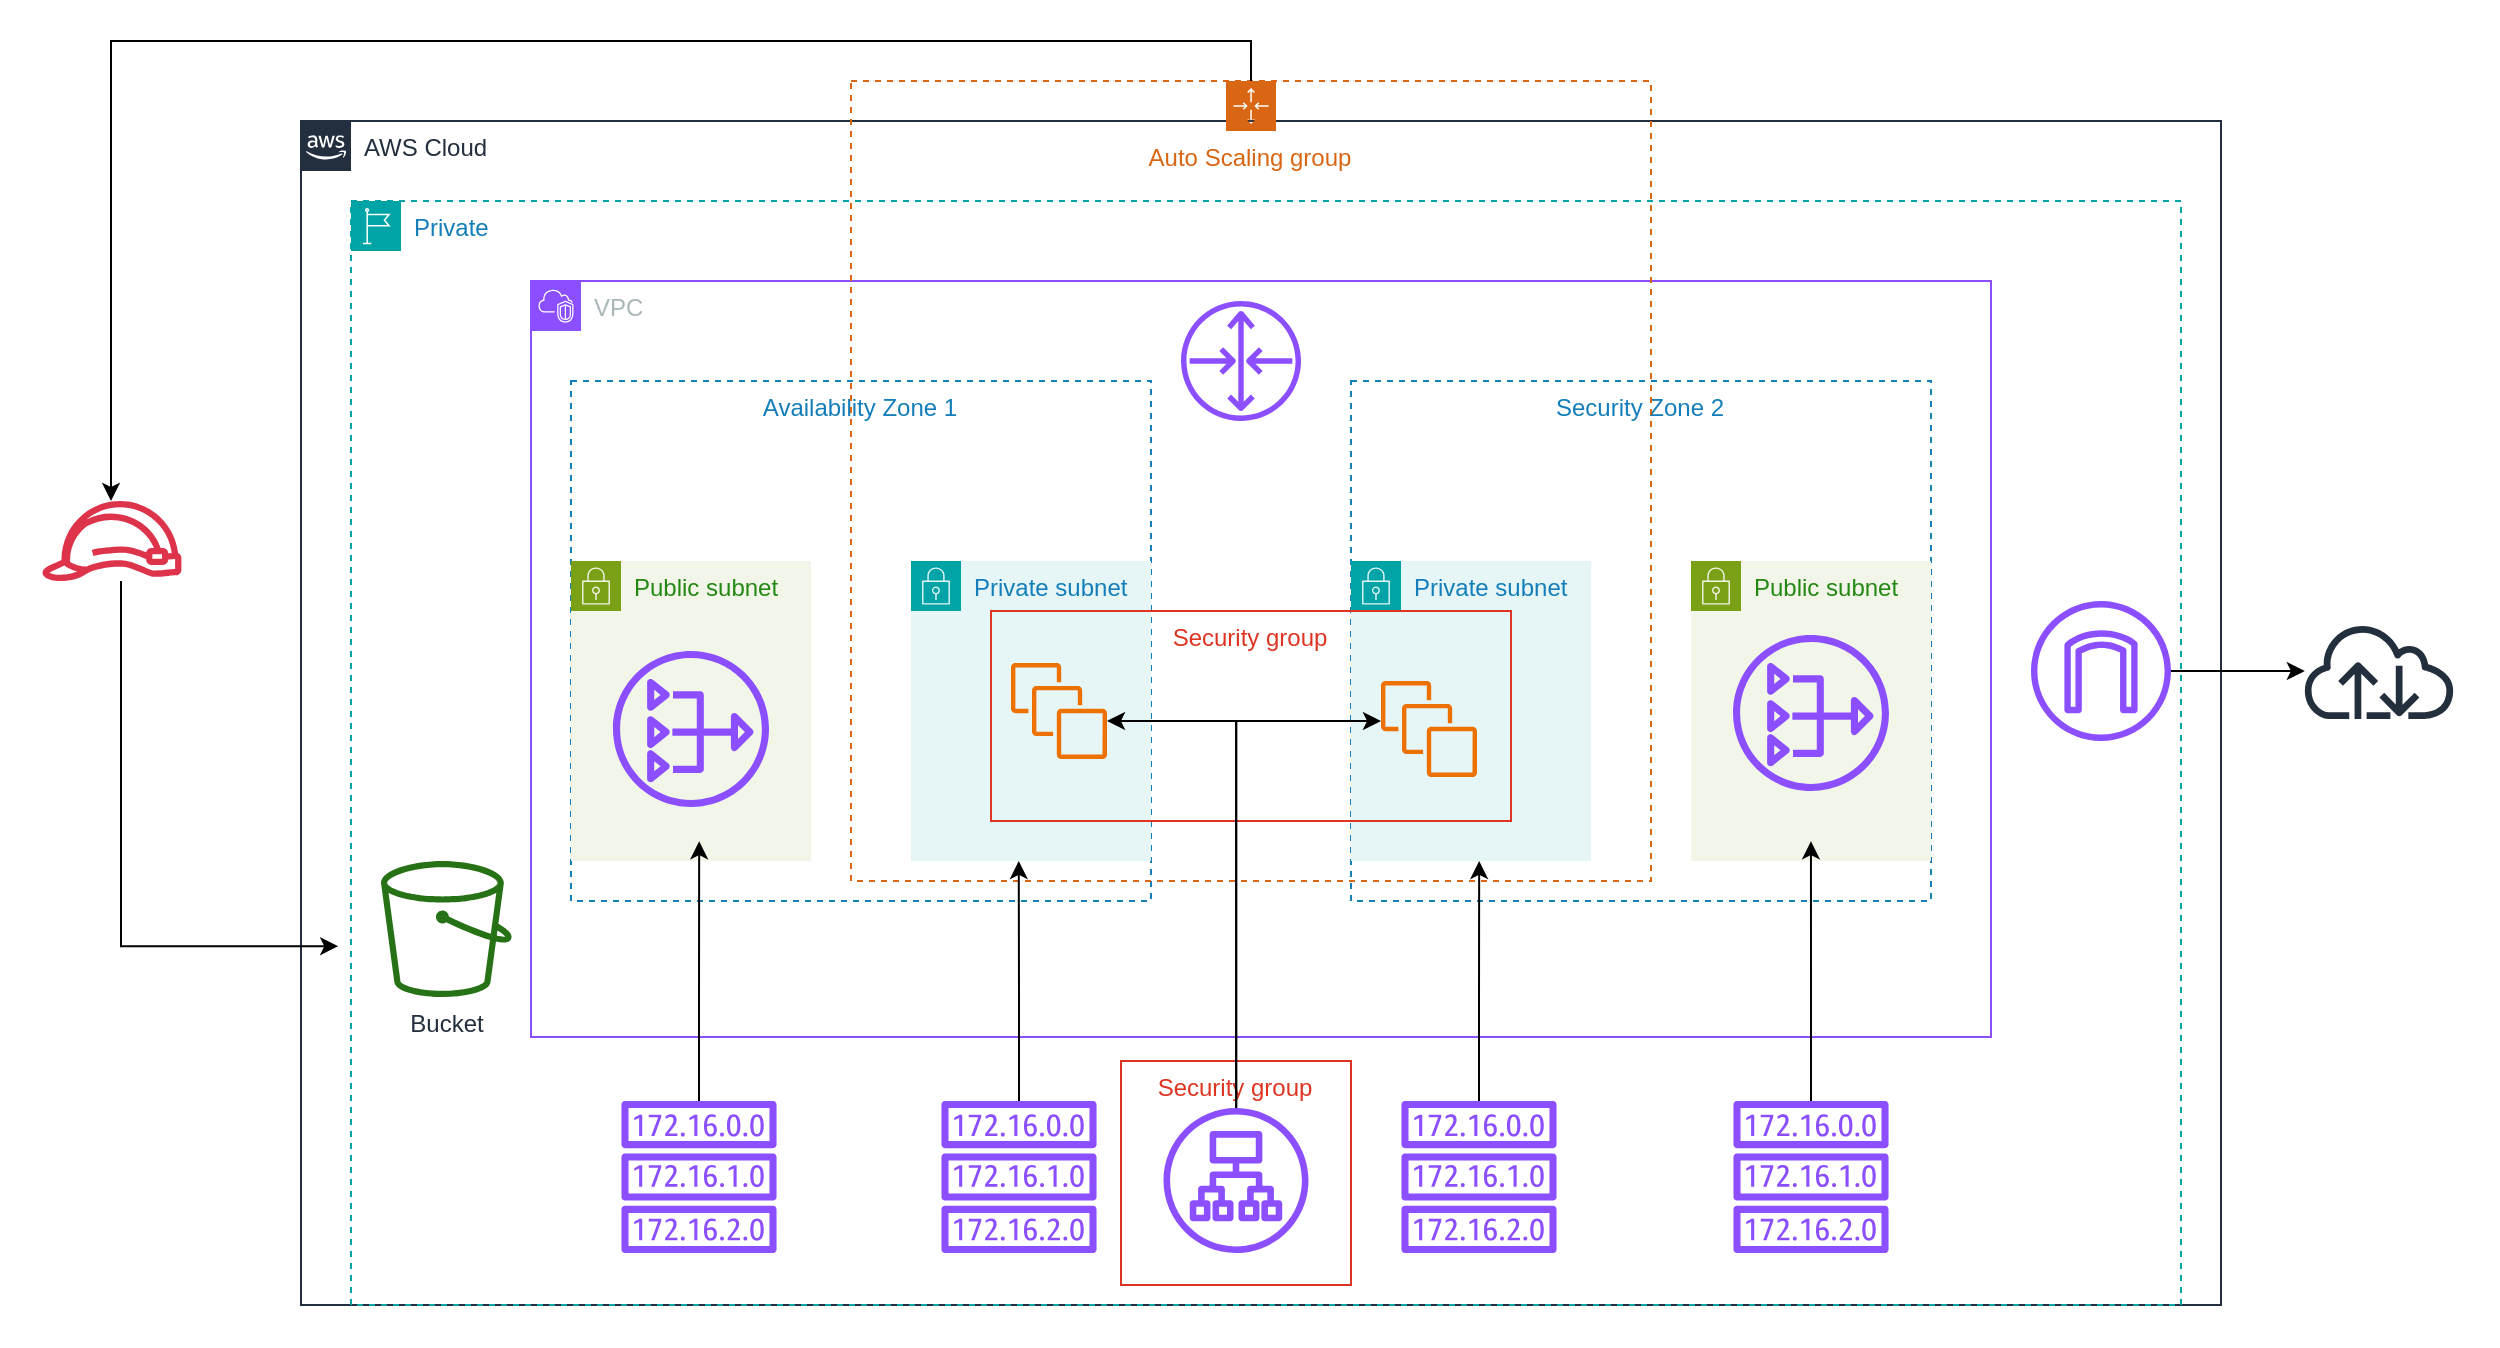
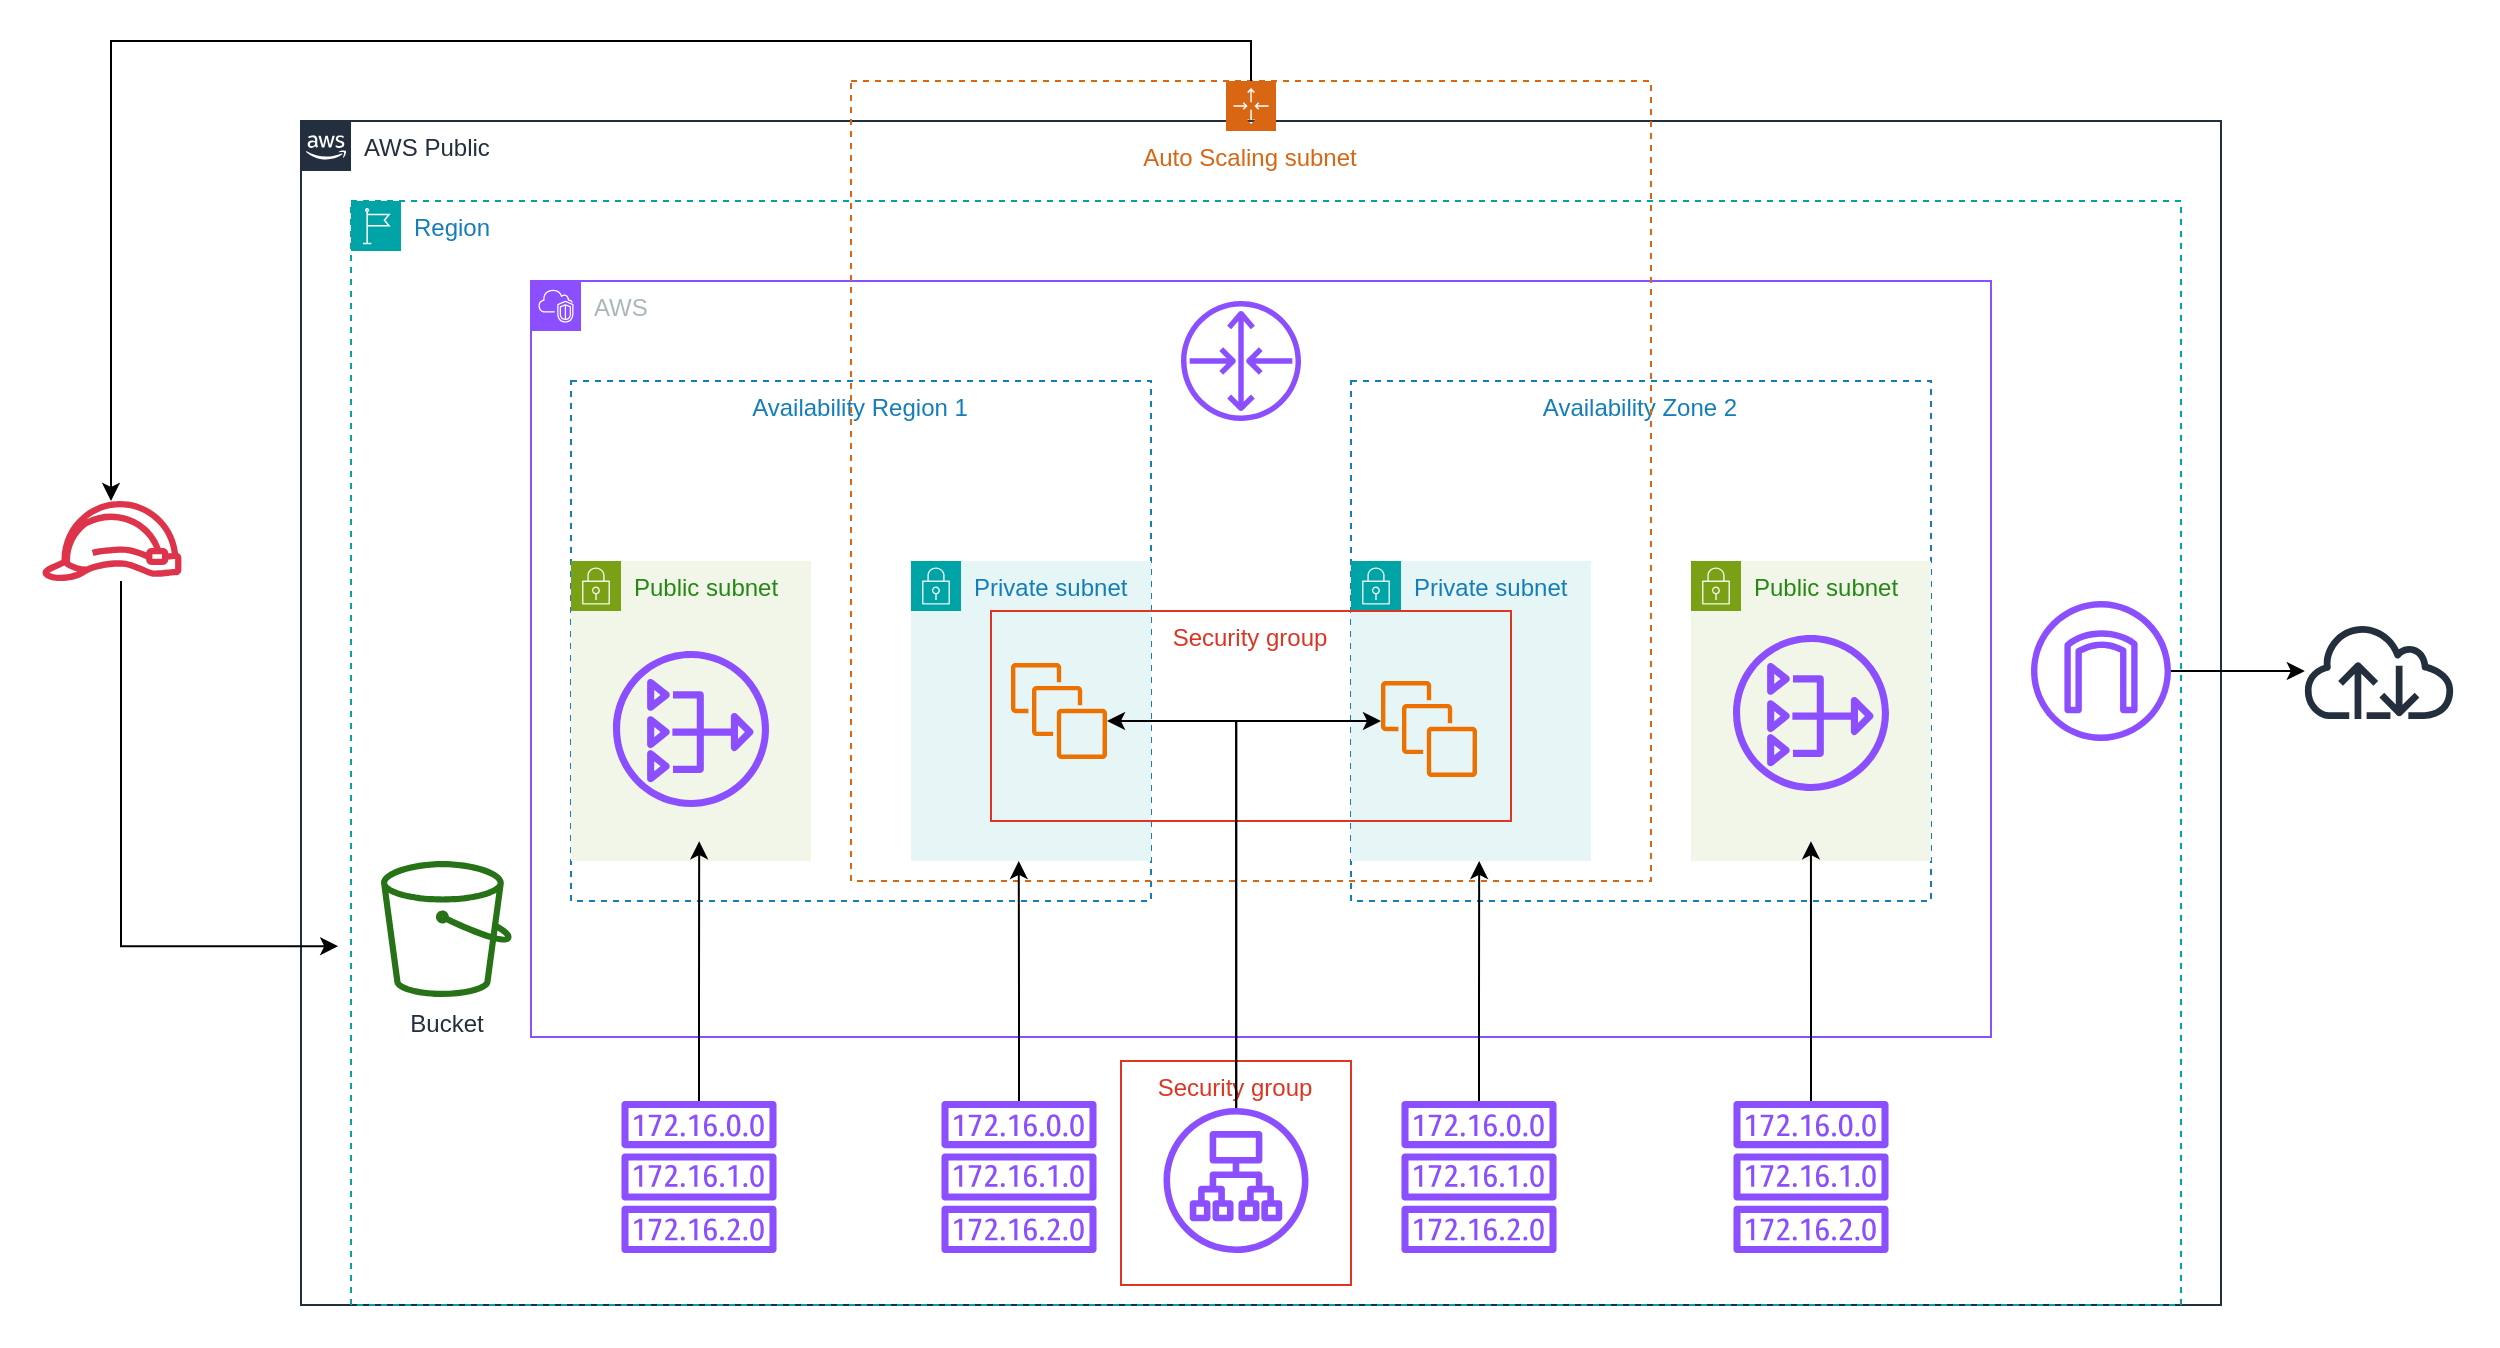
node "AWS Cloud": label "AWS Cloud" -> "AWS Public"
node "Auto Scaling group": label "Auto Scaling group" -> "Auto Scaling subnet"
node "Private": label "Private" -> "Region"
node "VPC": label "VPC" -> "AWS"
node "Availability Zone 1": label "Availability Zone 1" -> "Availability Region 1"
node "Security Zone 2": label "Security Zone 2" -> "Availability Zone 2"
